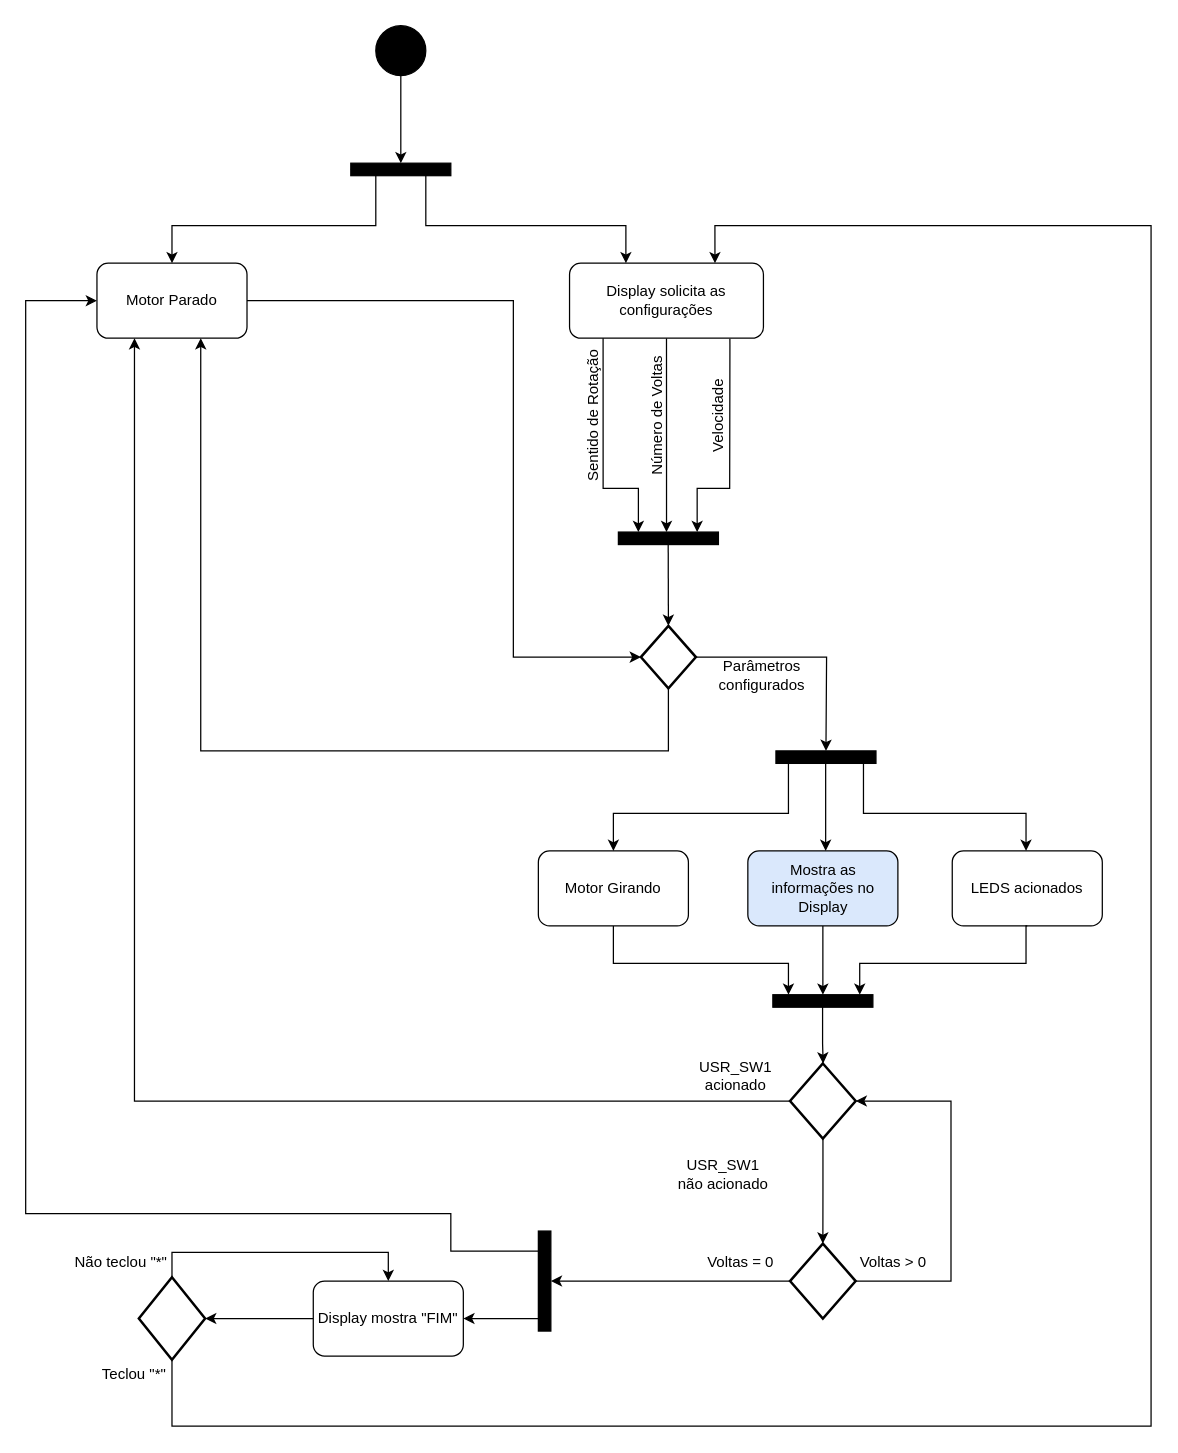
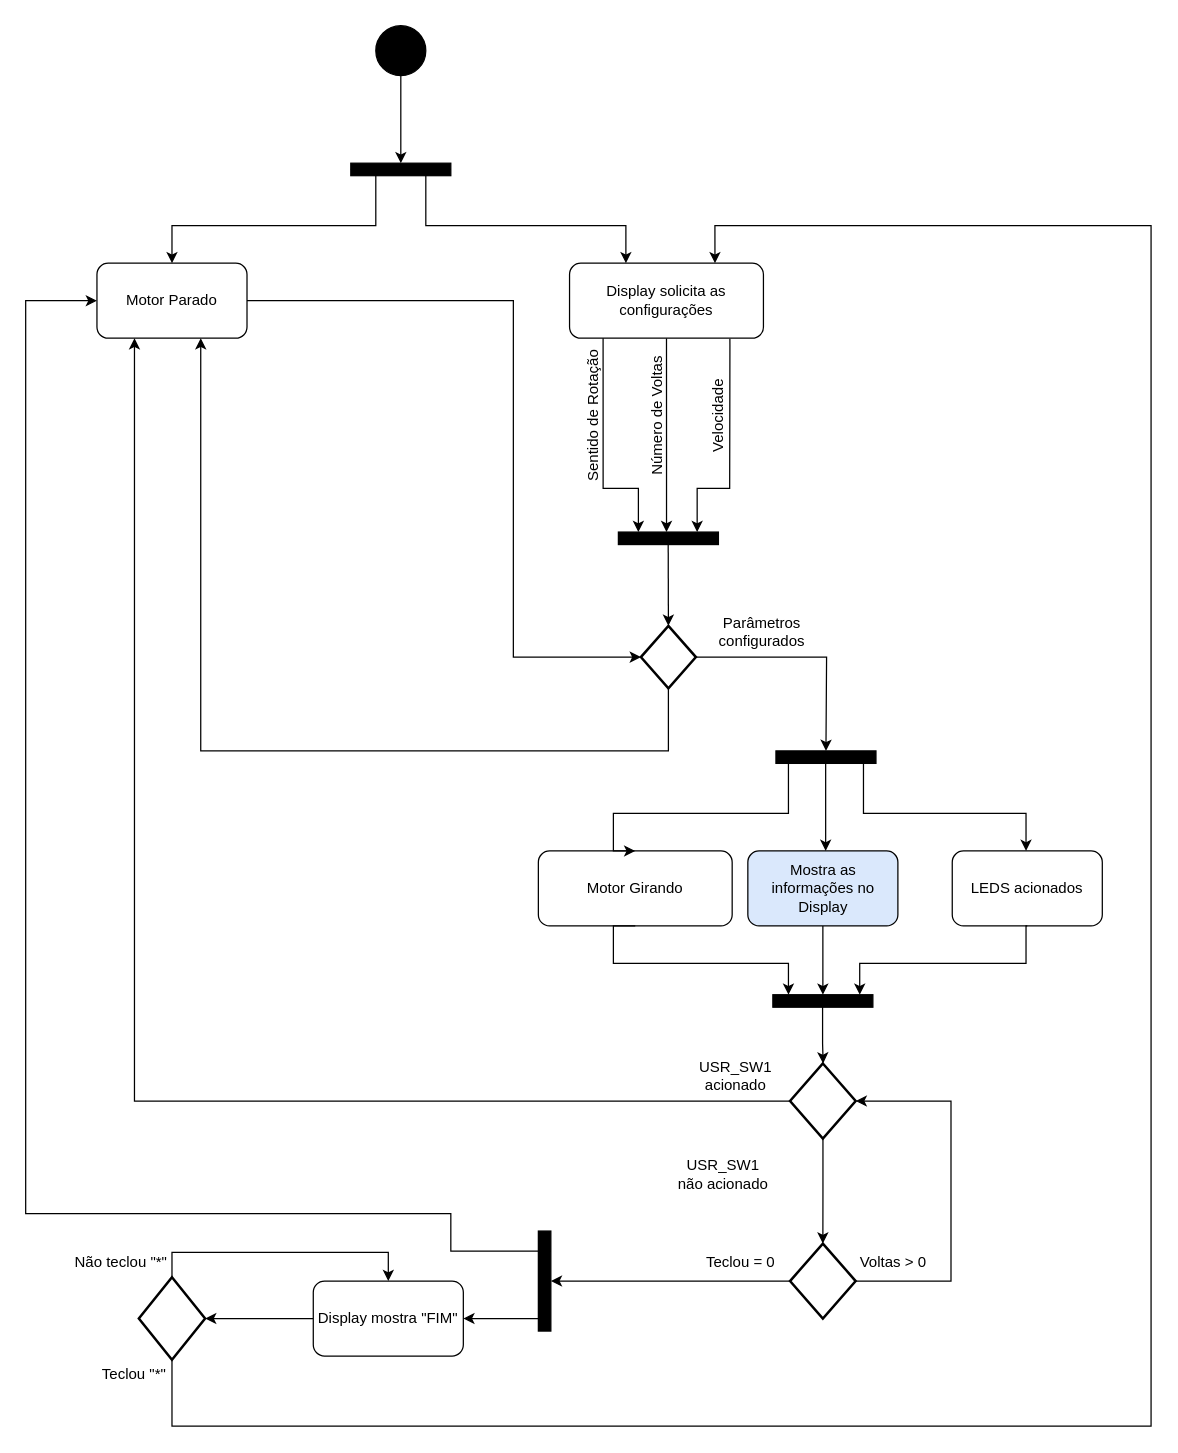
node "Parâmetros configurados": moved (762, 676) -> (762, 632)
node "Motor Girando": size 150x75 -> 194x75
node "Voltas = 0": label "Voltas = 0" -> "Teclou = 0"
